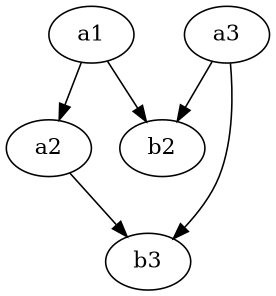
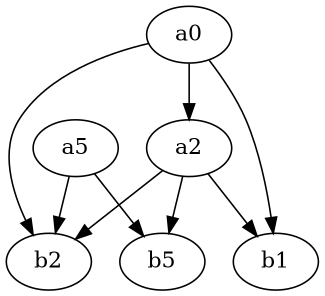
node "a1": label "a1" -> "a0"
node "a3": label "a3" -> "a5"
edge "a2" -> "b2": added
node "b3": label "b3" -> "b5"
node "b1": added
